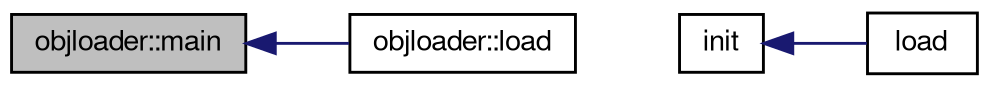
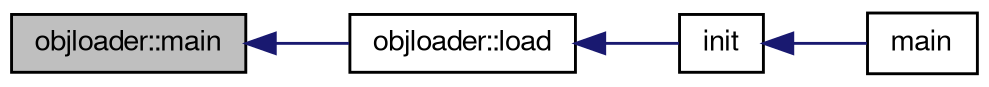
edge "init" -> "objloader::load": added
node "load": label "load" -> "main"
